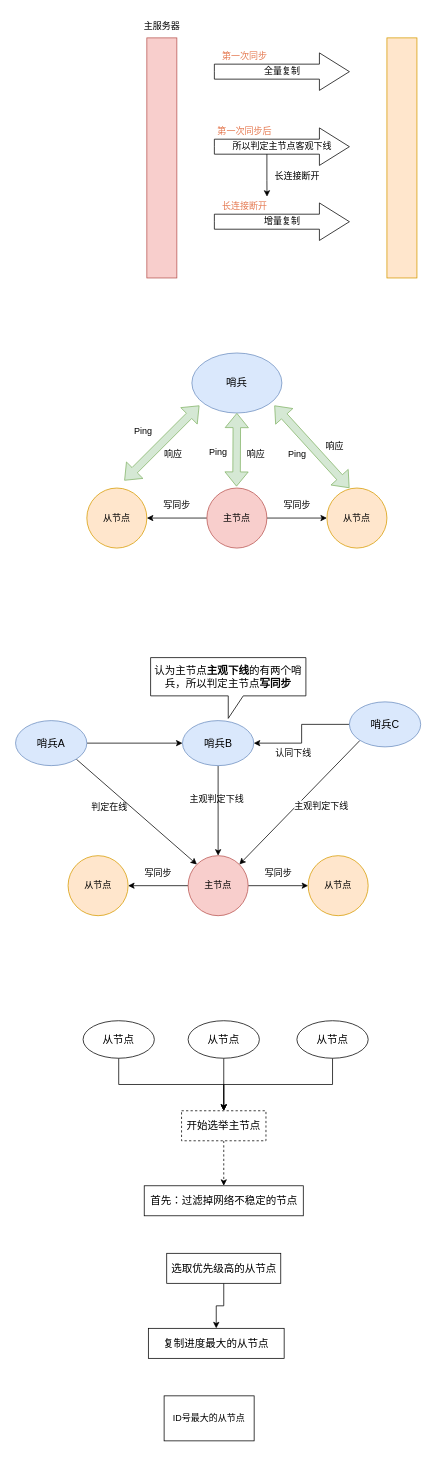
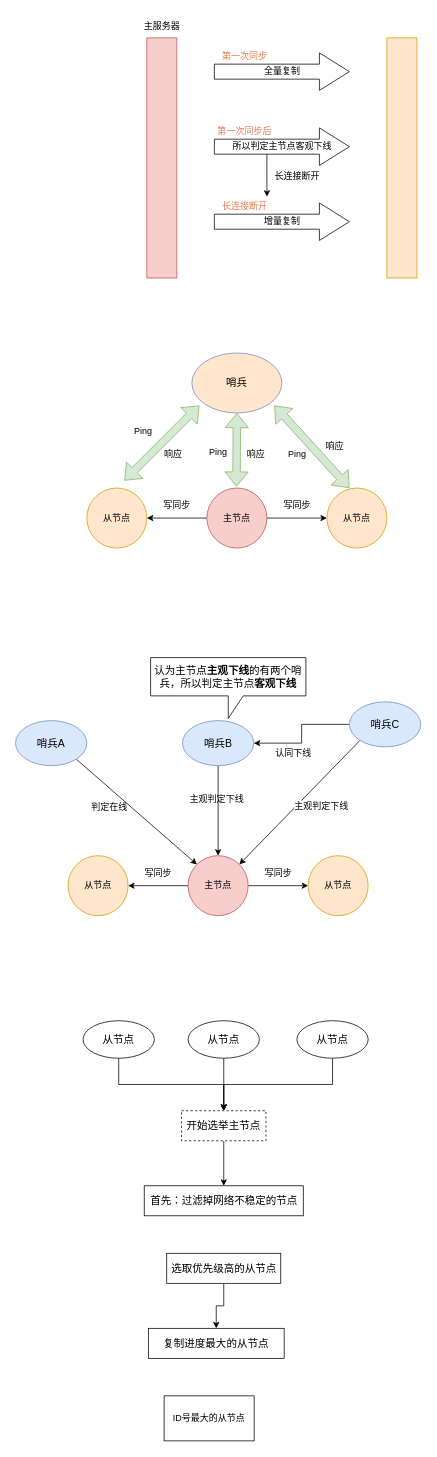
node "哨兵": fillcolor #dae8fc -> #ffe6cc
node "认为主节点主观下线的有两个哨兵，所以判定主节点写同步": label "认为主节点主观下线的有两个哨兵，所以判定主节点写同步" -> "认为主节点主观下线的有两个哨兵，所以判定主节点客观下线"
edge "哨兵A" -> "哨兵B": removed
edge "开始选举主节点" -> "首先：过滤掉网络不稳定的节点": style dashed -> solid
